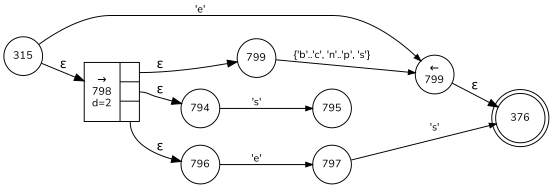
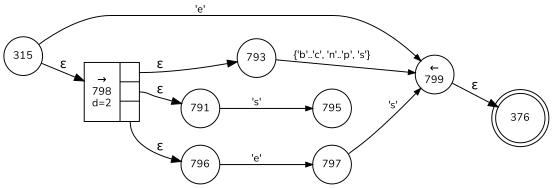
node "799": label "799" -> "793"
node "794": label "794" -> "791"
edge "797" -> "376": now "797" -> "← 799"
